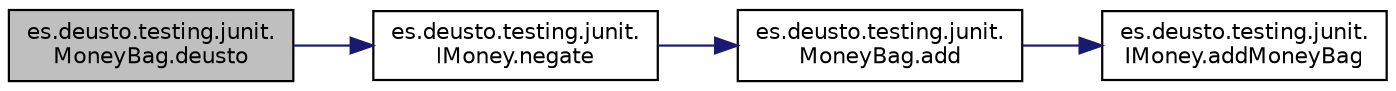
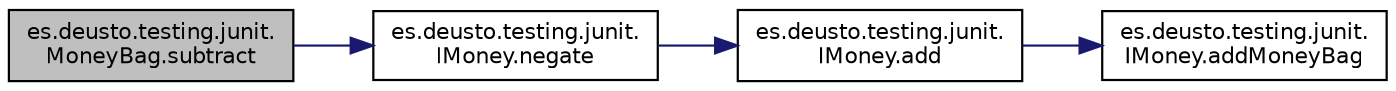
node "es.deusto.testing.junit. MoneyBag.deusto": label "es.deusto.testing.junit. MoneyBag.deusto" -> "es.deusto.testing.junit. MoneyBag.subtract"
node "es.deusto.testing.junit. MoneyBag.add": label "es.deusto.testing.junit. MoneyBag.add" -> "es.deusto.testing.junit. IMoney.add"
